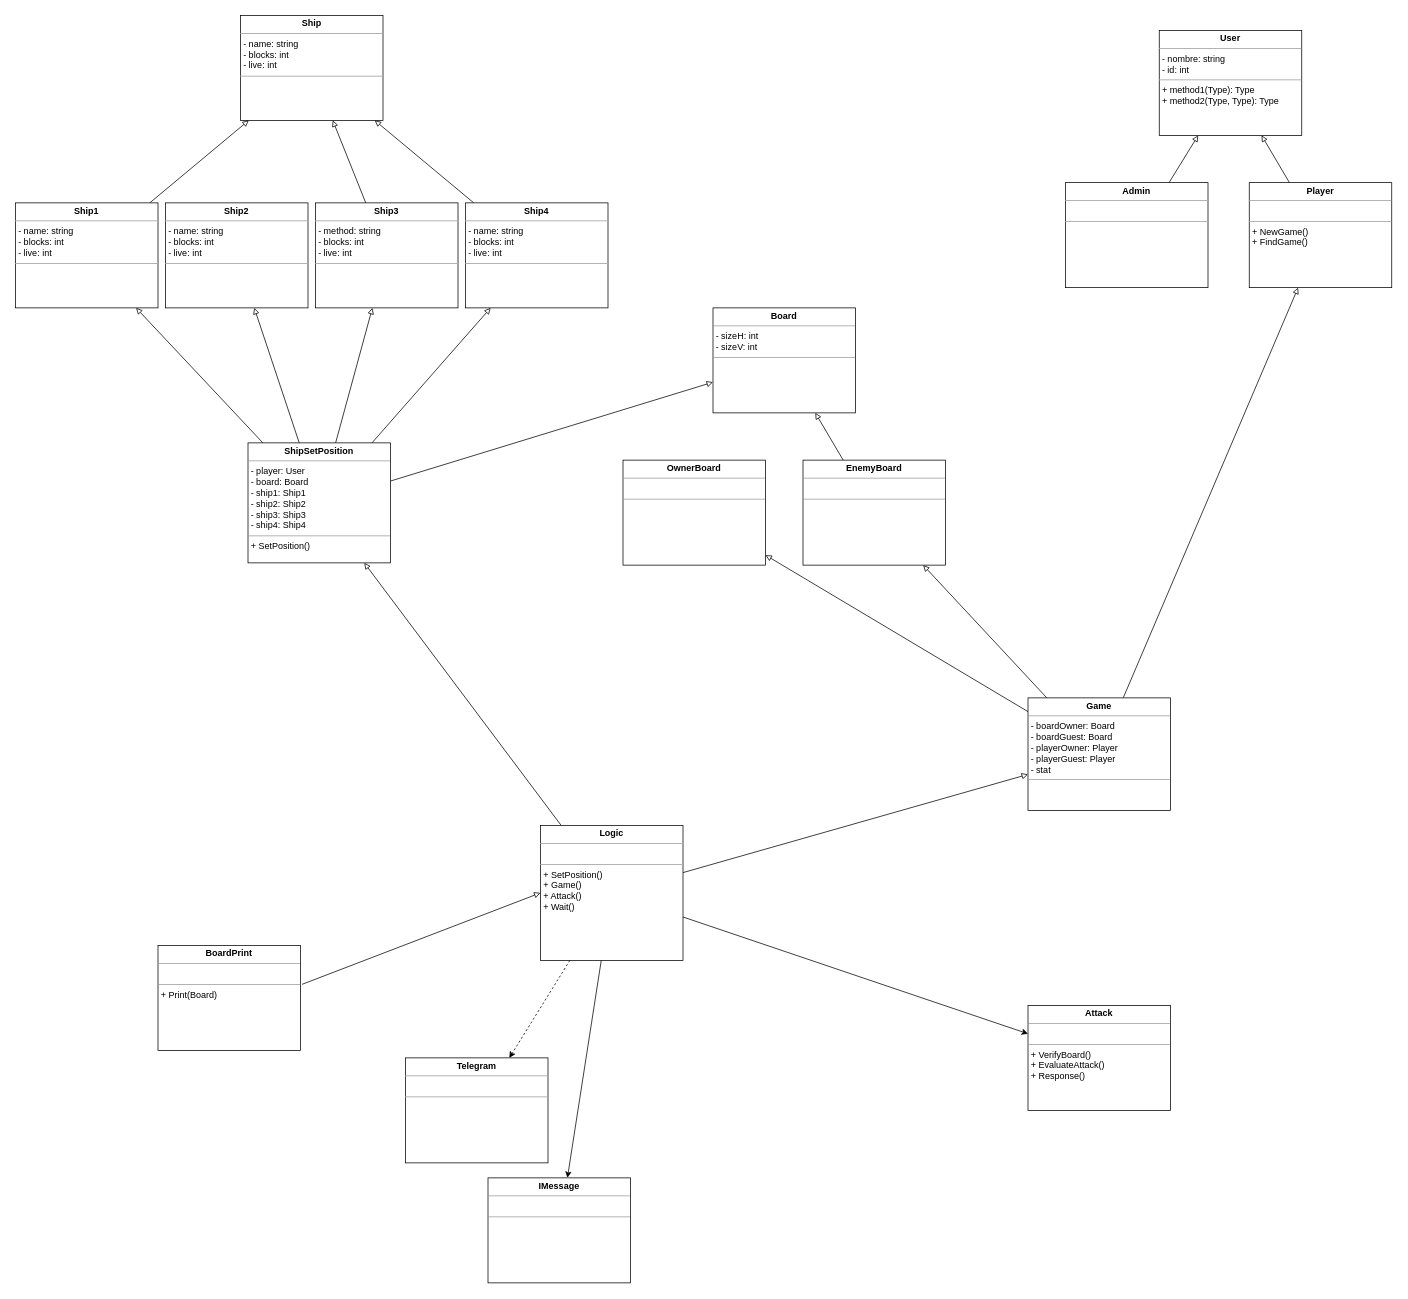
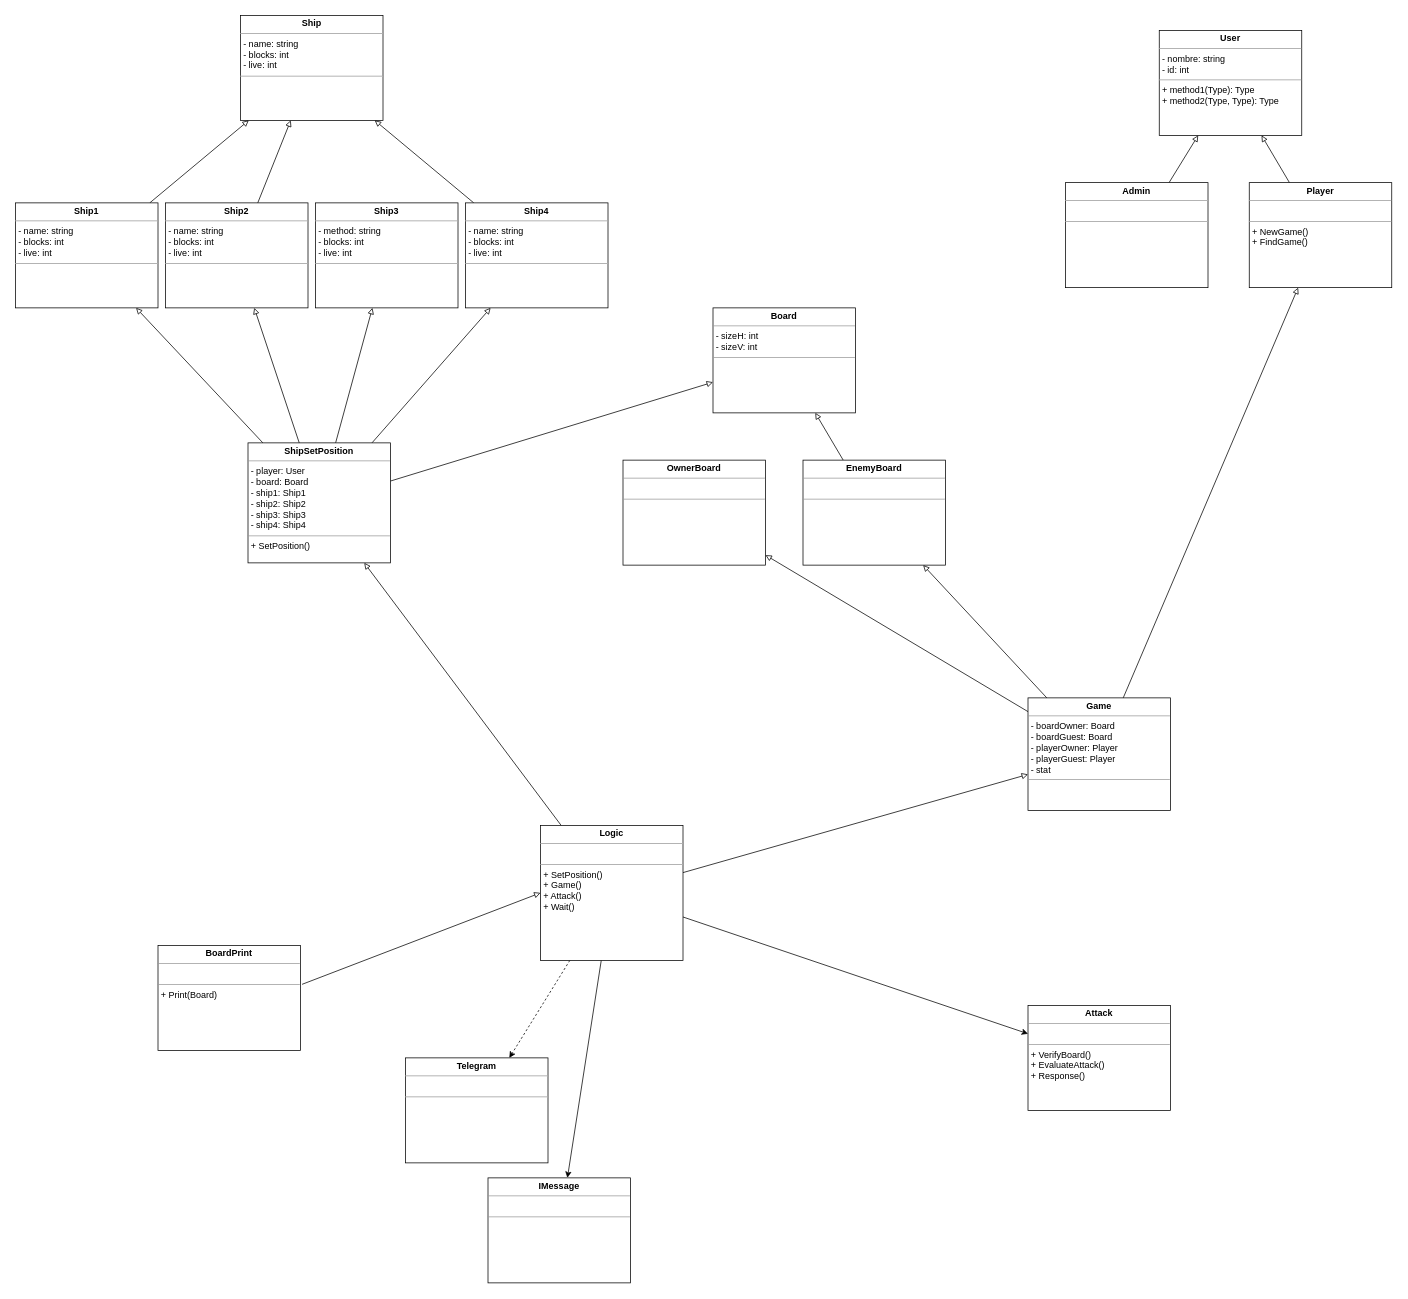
edge "Ship2 - name: string - blocks: int - live: int" -> "Ship - name: string - blocks: int - live: int": added
edge "Ship3 - method: string - blocks: int - live: int" -> "Ship - name: string - blocks: int - live: int": removed
